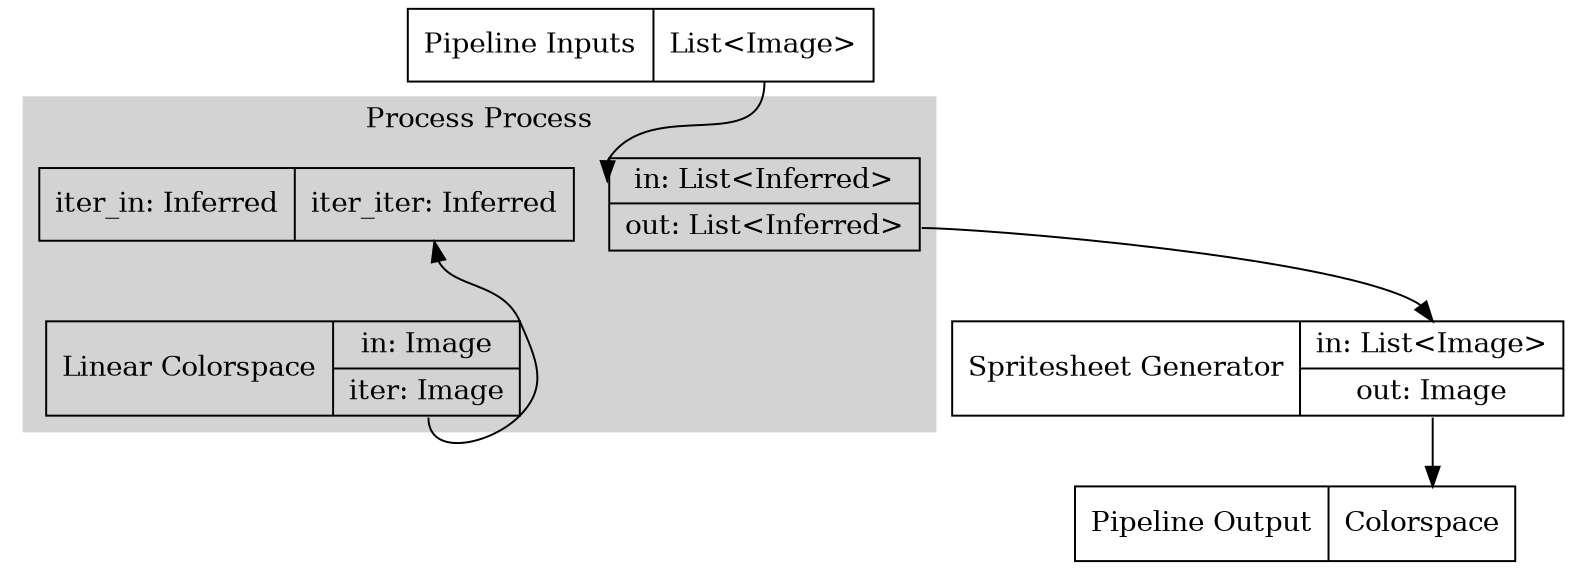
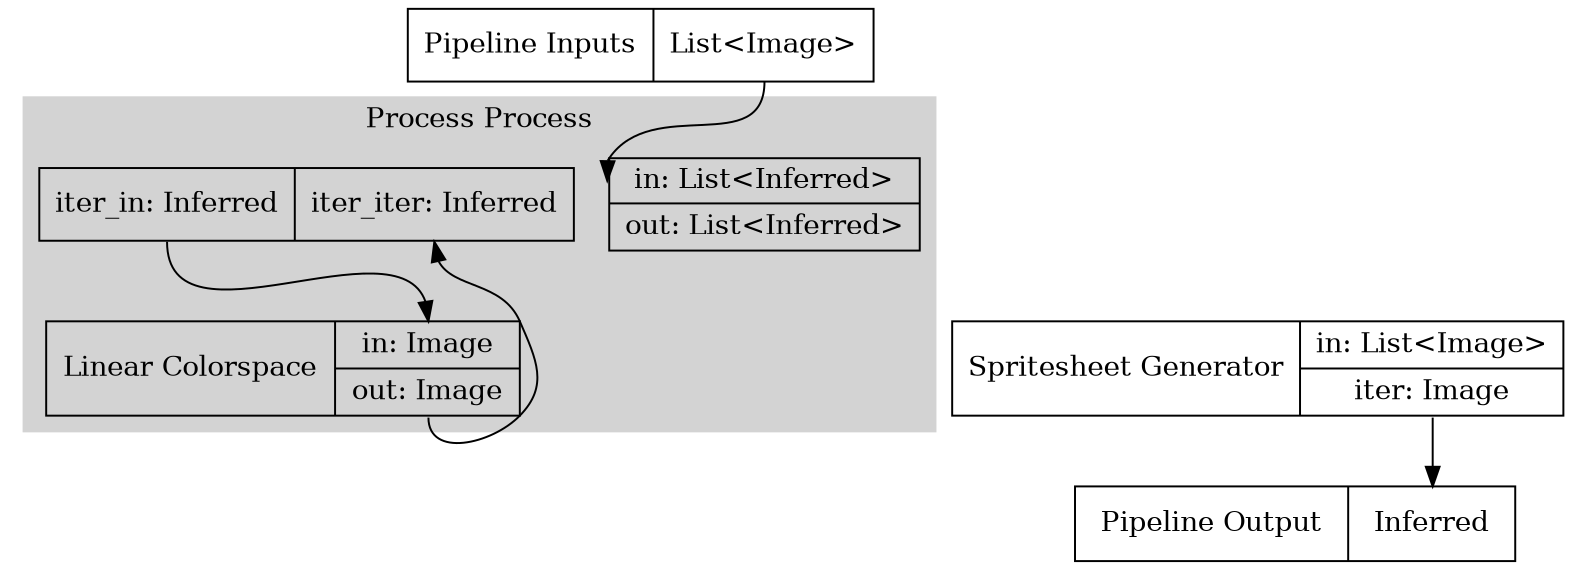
edge "in: List<Inferred>" -> "Spritesheet Generator": removed
edge "iter_in: Inferred" -> "Linear Colorspace": added
node "Linear Colorspace": text "iter: Image" -> "out: Image"
node "Spritesheet Generator": text "out: Image" -> "iter: Image"
node "Pipeline Output": text "Colorspace" -> "Inferred"
